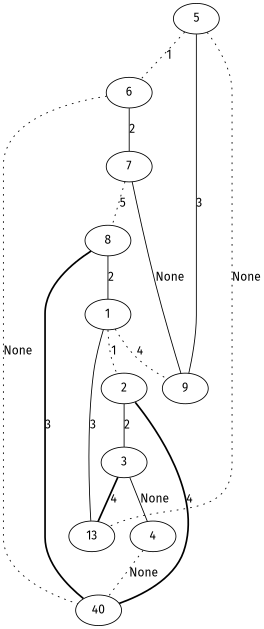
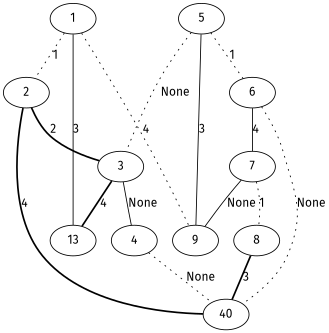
edge "6" -- "7": label "2" -> "4"
edge "7" -- "8": label "5" -> "1"
edge "8" -- "1": removed, label "2"
edge "5" -- "13": now "5" -- "3"
edge "2" -- "3": style solid -> bold
